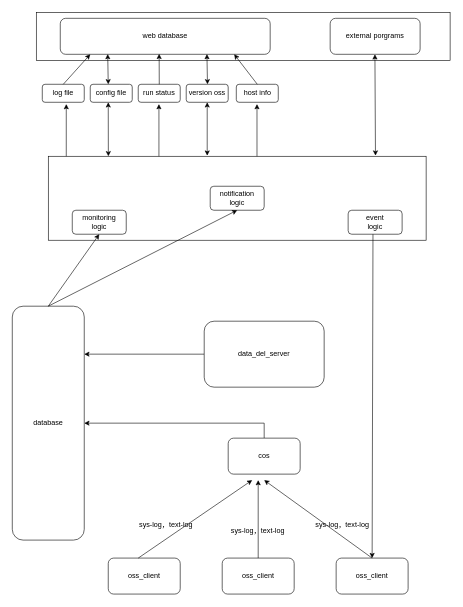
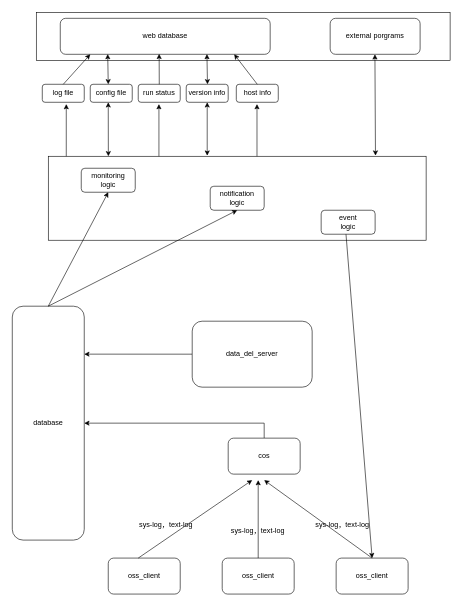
node "version oss": label "version oss" -> "version info"
node "monitoring logic": moved (99, 222) -> (108, 180)
node "event logic": moved (375, 222) -> (348, 222)
node "data_del_server": moved (264, 354) -> (252, 354)
